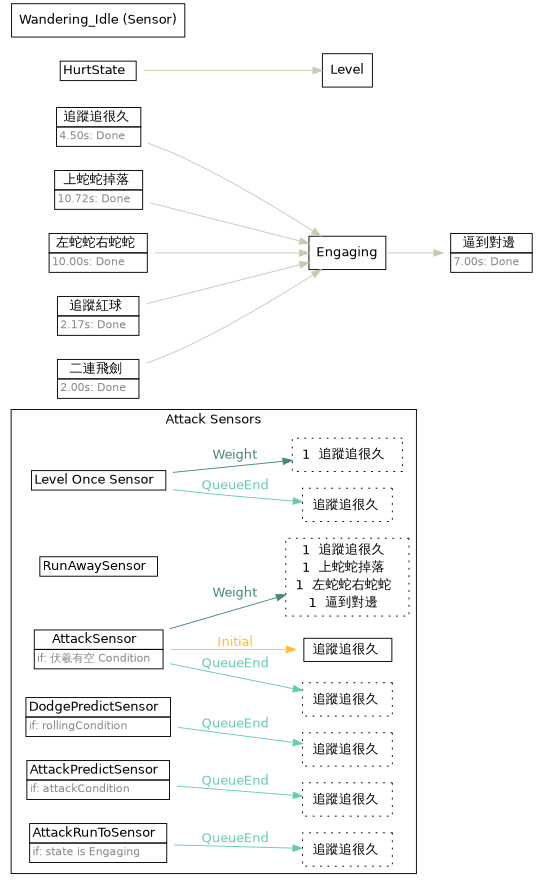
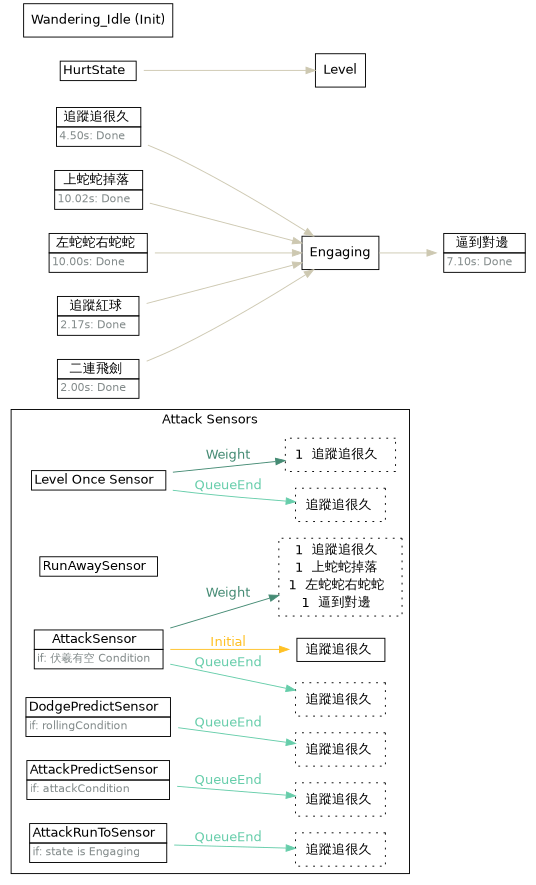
node "Wandering_Idle (Sensor)": label "Wandering_Idle (Sensor)" -> "Wandering_Idle (Init)"
node "上蛇蛇掉落": text "10.72s: Done" -> "10.02s: Done"
node "逼到對邊": text "7.00s: Done" -> "7.10s: Done"
